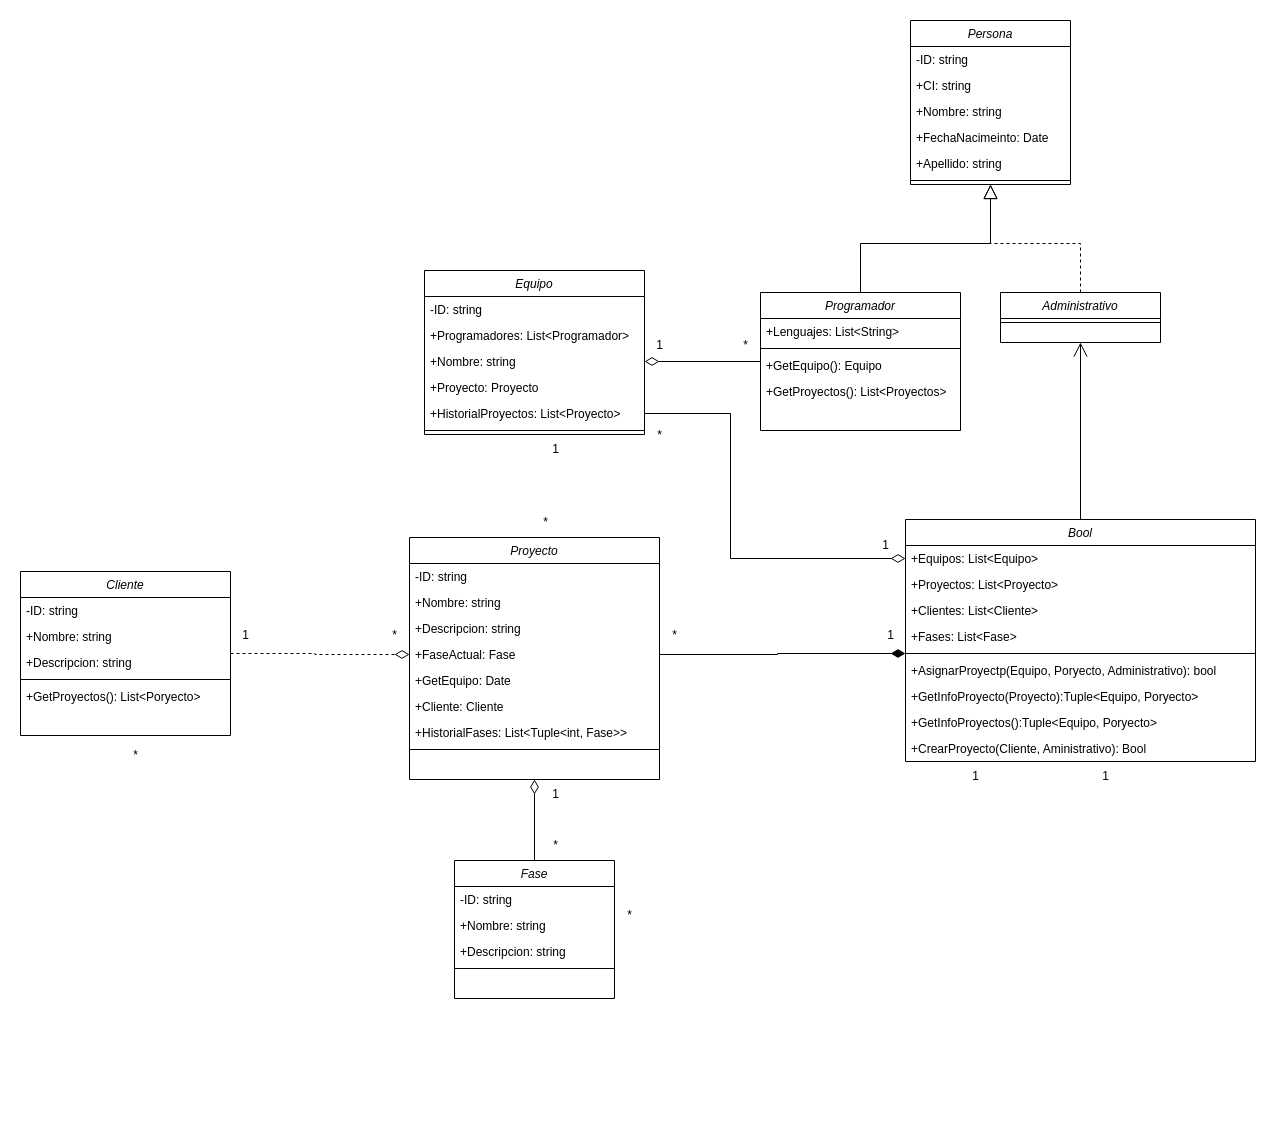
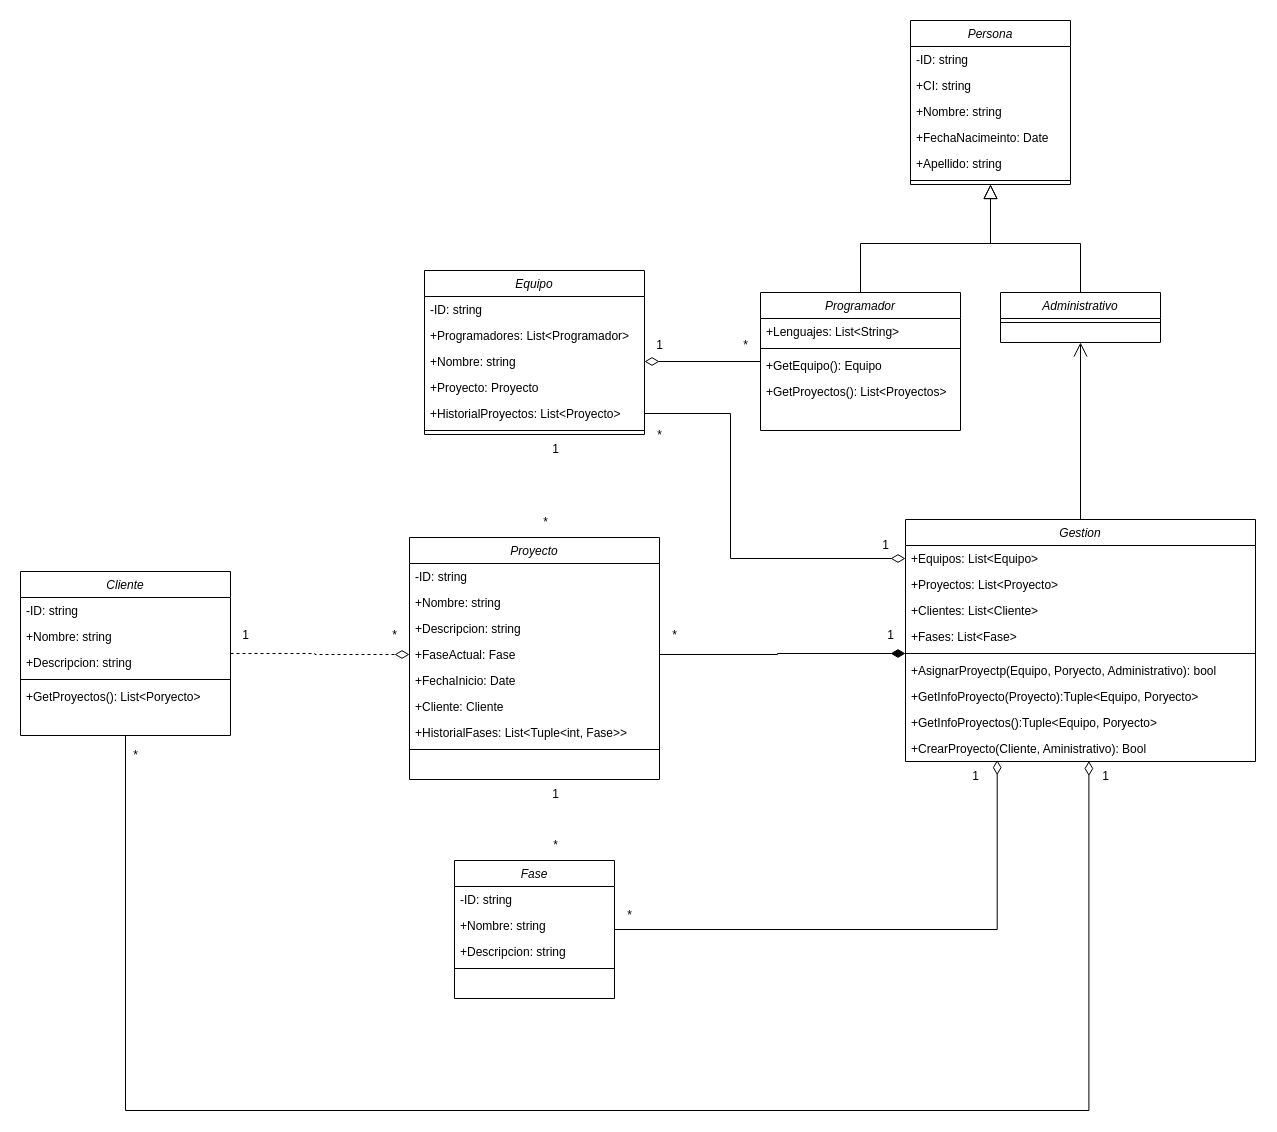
edge "Administrativo" -> "Persona": style dashed -> solid
node "Bool": label "Bool" -> "Gestion"
node "+GetEquipo: Date": label "+GetEquipo: Date" -> "+FechaInicio: Date"
edge "Fase" -> "Proyecto": removed
edge "Fase" -> "+CrearProyecto(Cliente, Aministrativo): Bool": added
edge "Cliente" -> "+CrearProyecto(Cliente, Aministrativo): Bool": added
